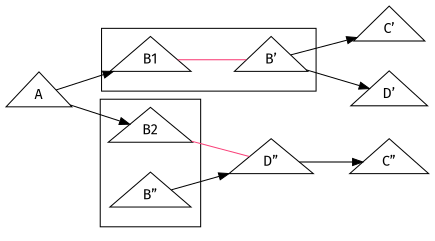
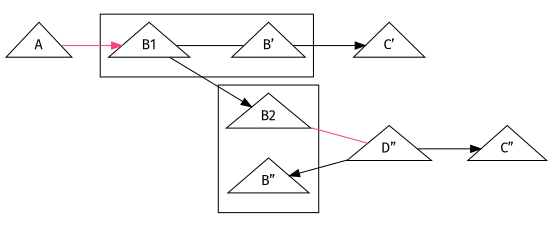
edge "B1" -- "B’": color #f94179 -> black
edge "A" -> "B1": color black -> #f94179
node "D’": removed
edge "A" -> "B2": now "B1" -> "B2"
edge "B”" -> "D”": reversed
